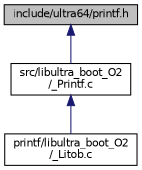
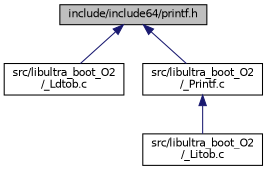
node "include/ultra64/printf.h": label "include/ultra64/printf.h" -> "include/include64/printf.h"
node "src/libultra_boot_O2 /_Ldtob.c": added
node "printf/libultra_boot_O2 /_Litob.c": label "printf/libultra_boot_O2 /_Litob.c" -> "src/libultra_boot_O2 /_Litob.c"
